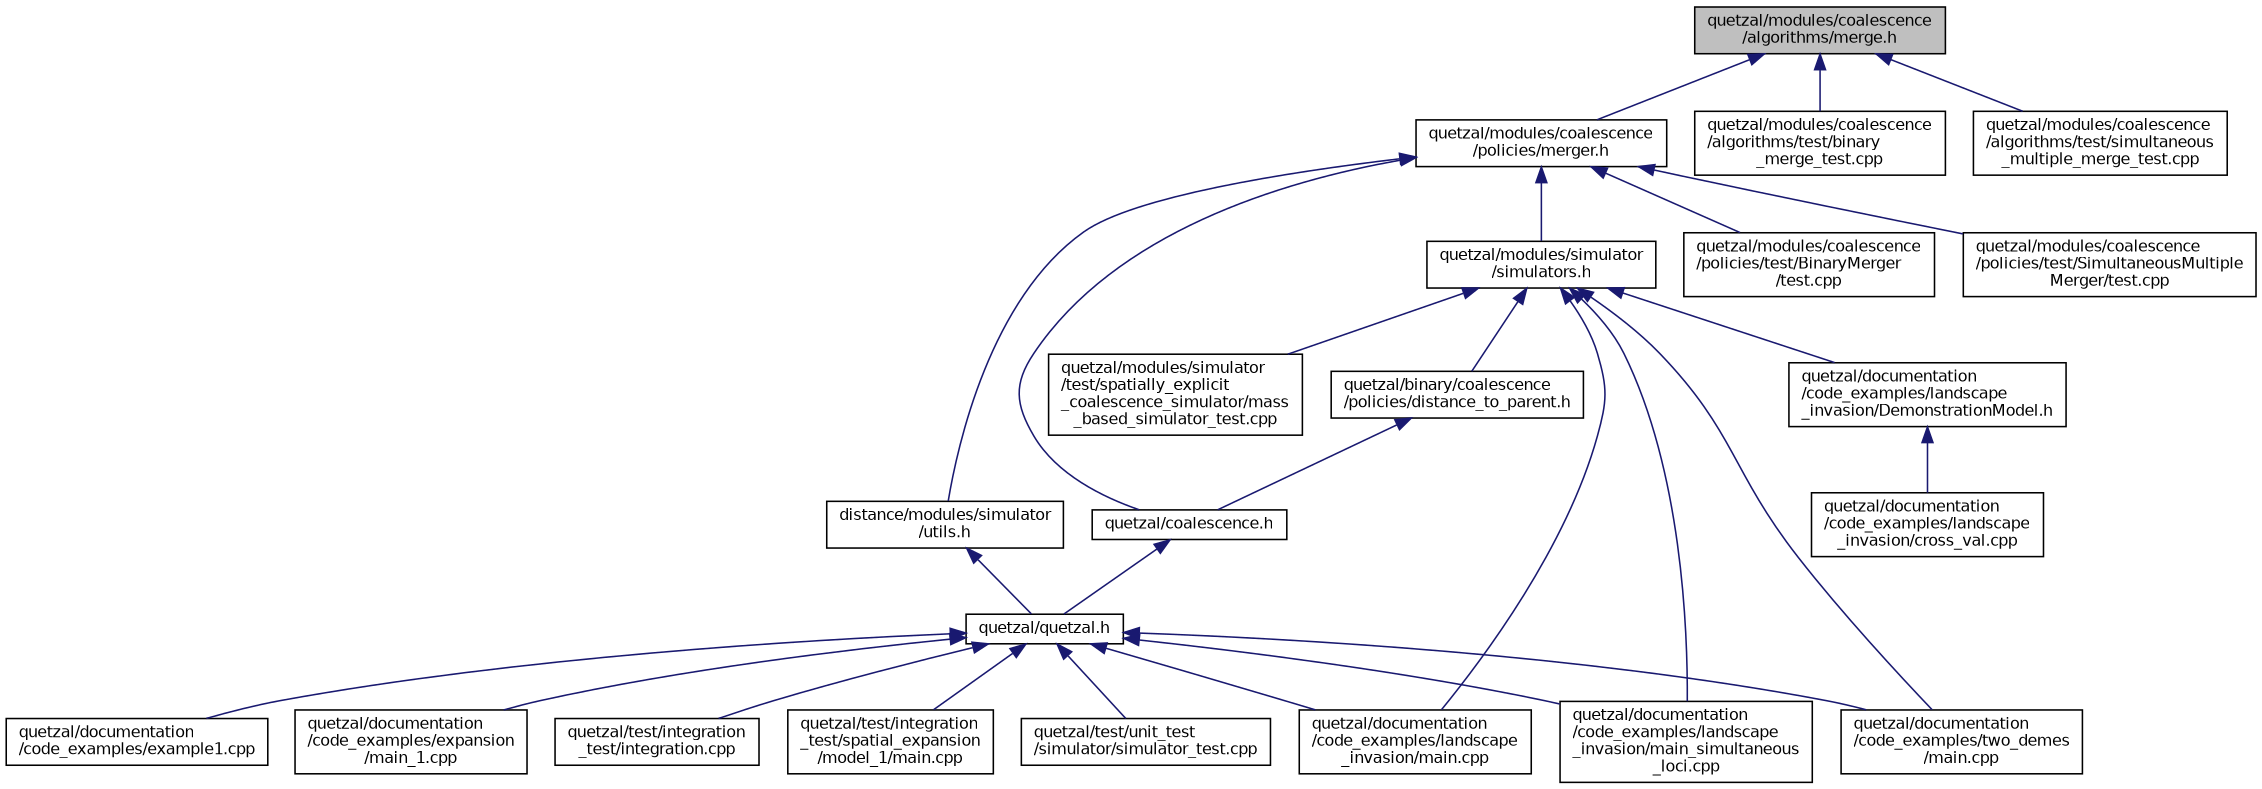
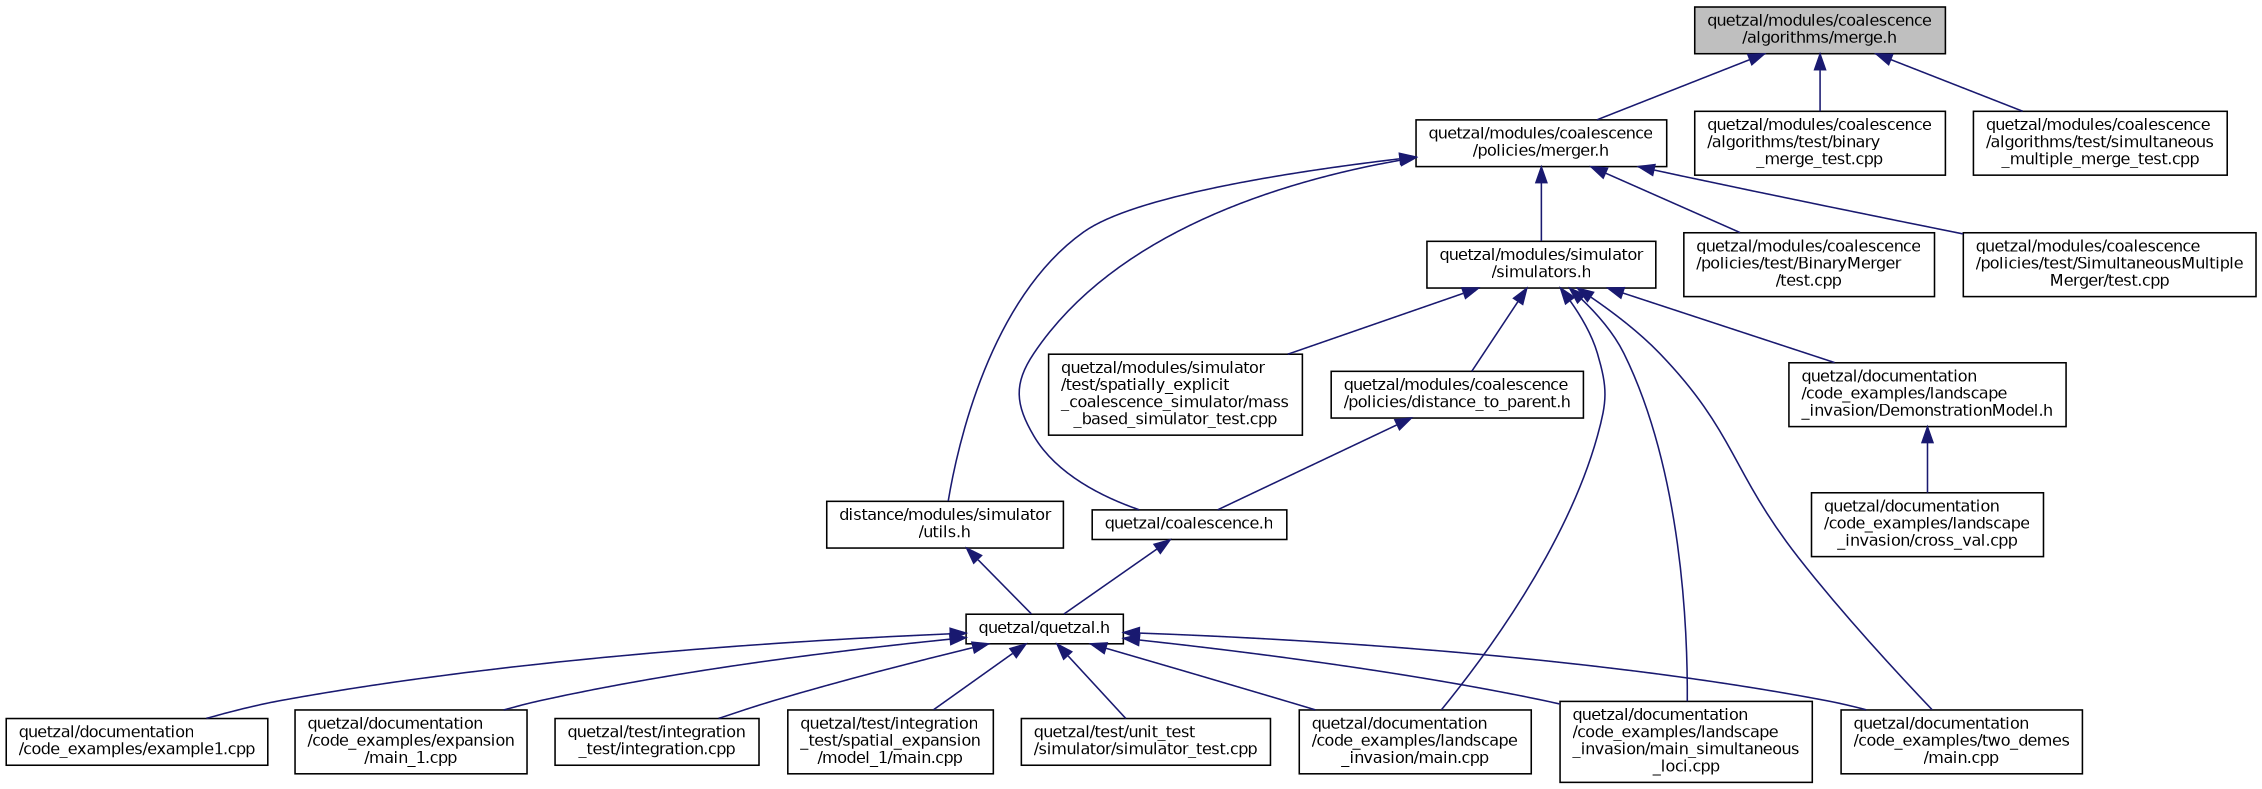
node "quetzal/binary/coalescence /policies/distance_to_parent.h": label "quetzal/binary/coalescence /policies/distance_to_parent.h" -> "quetzal/modules/coalescence /policies/distance_to_parent.h"
